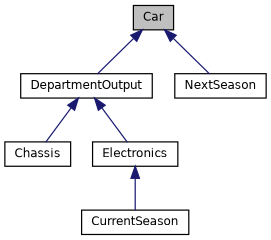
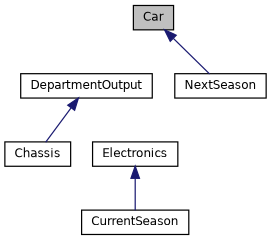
edge "DepartmentOutput" -> "Car": removed
edge "Electronics" -> "DepartmentOutput": removed
